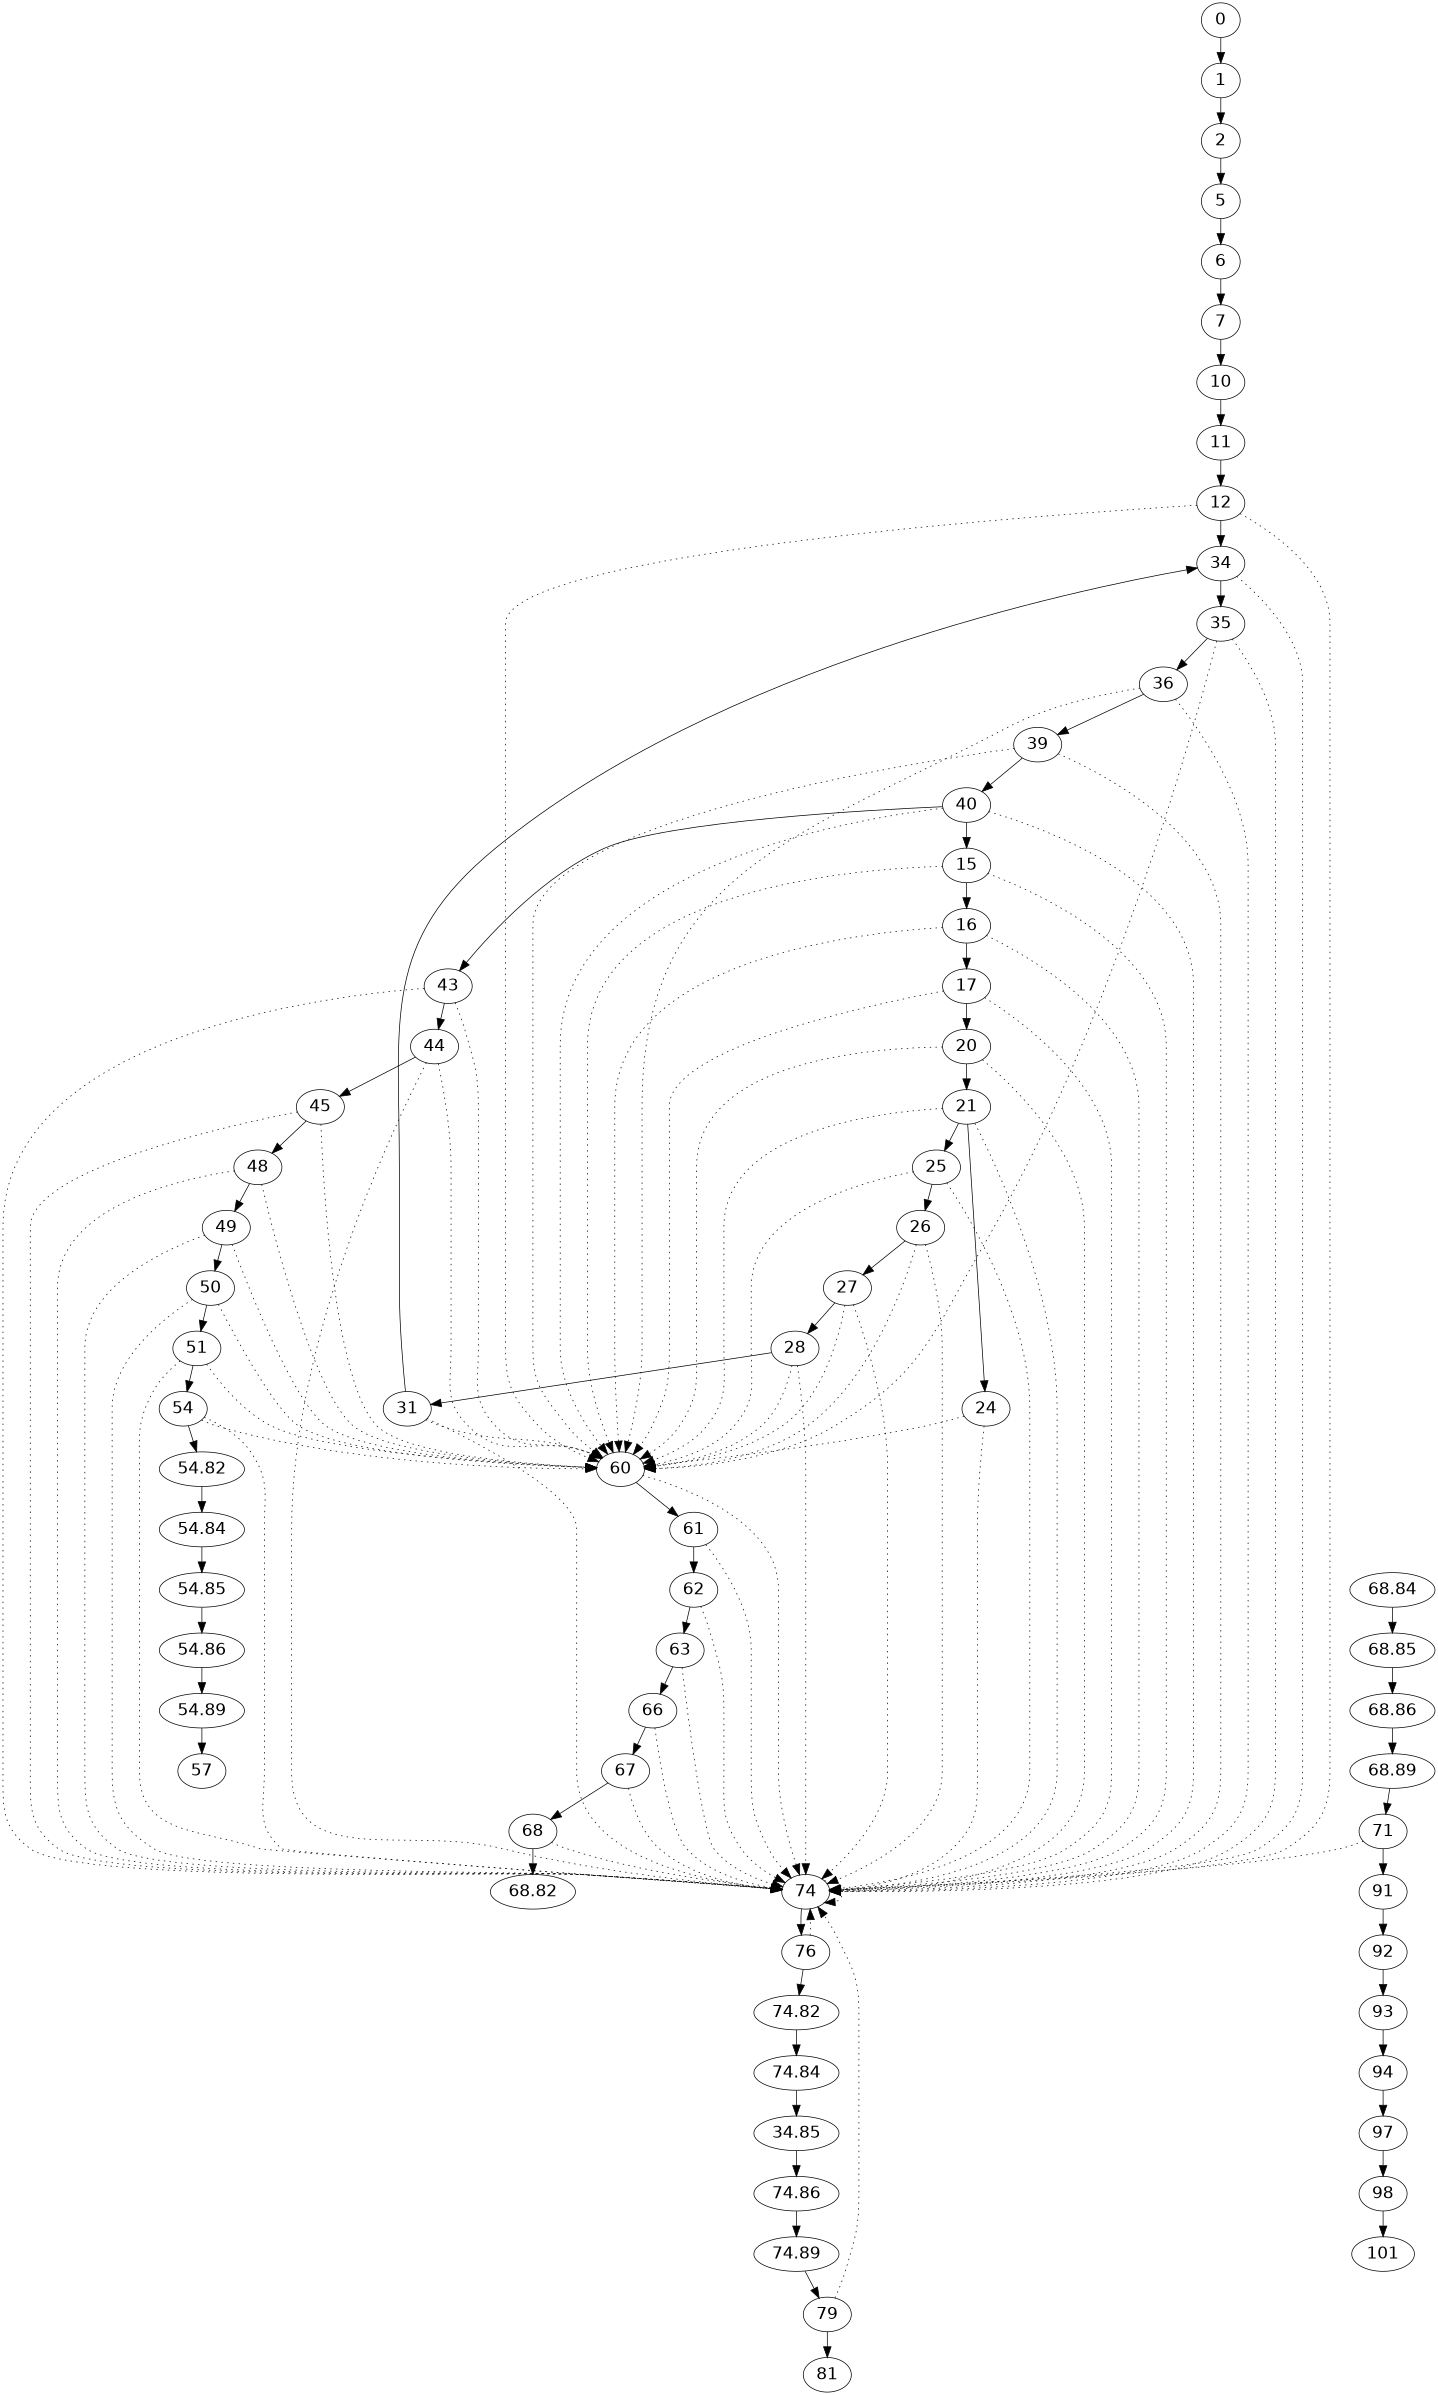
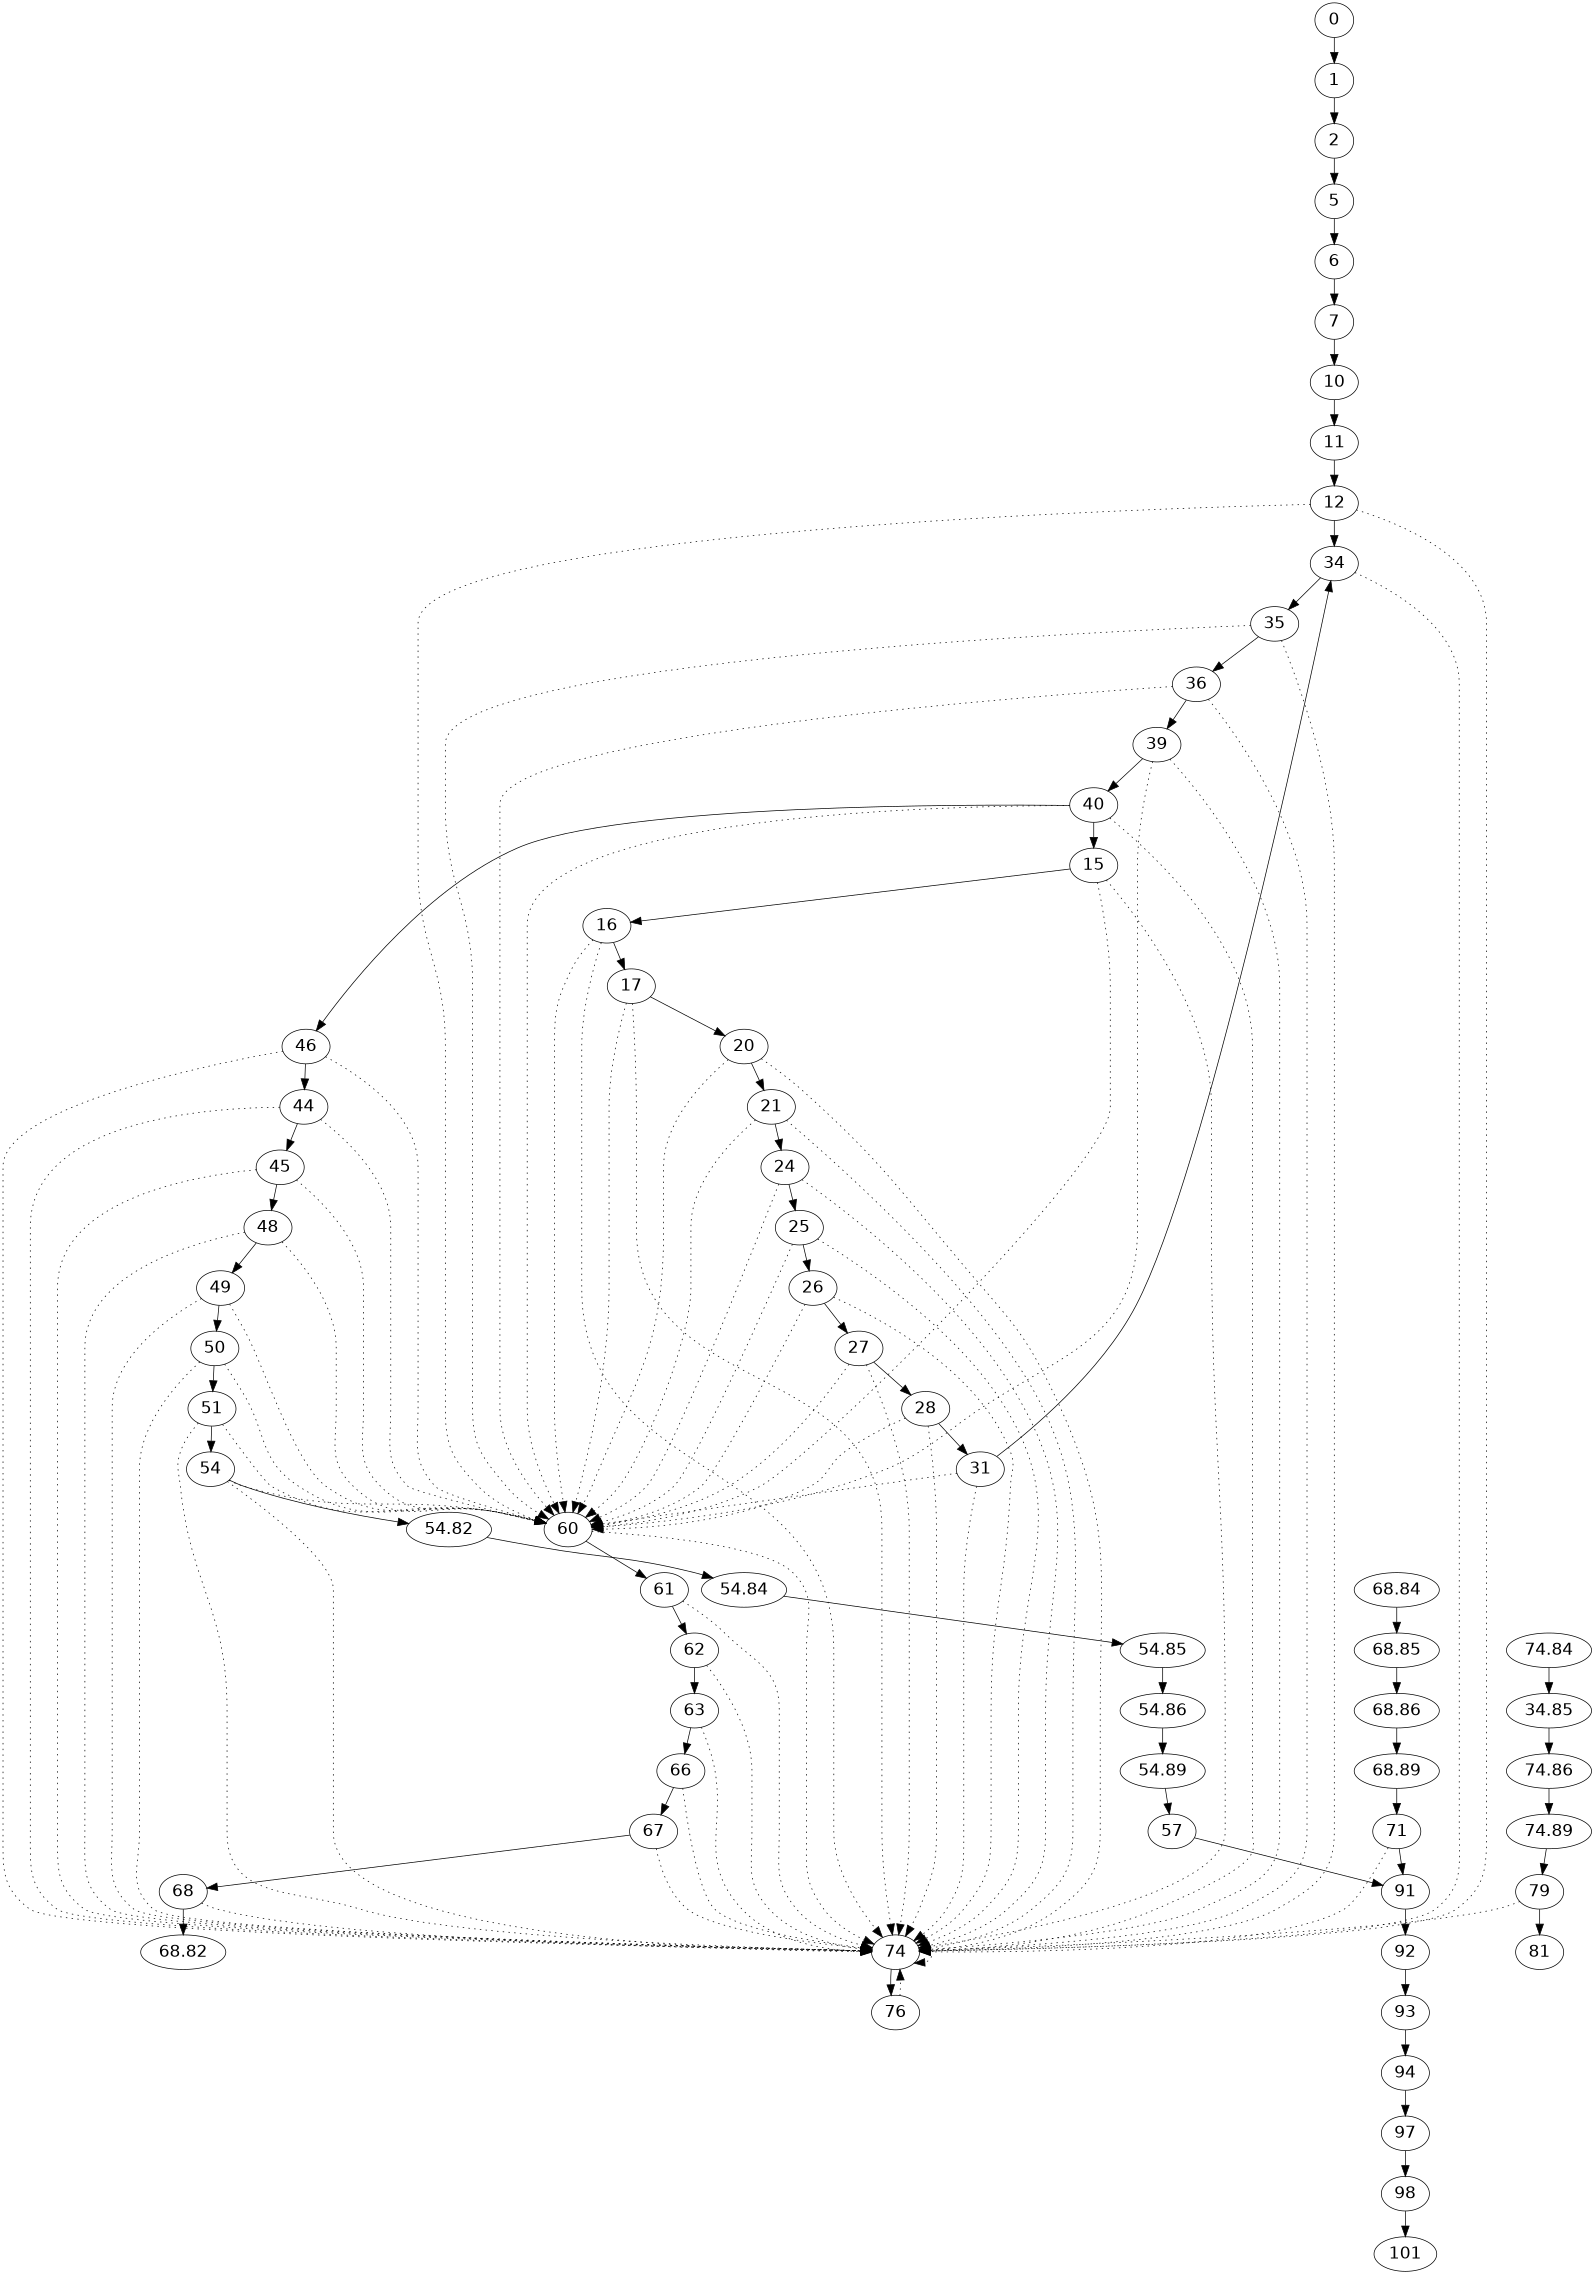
node "43": label "43" -> "46"
edge "21" -> "25": now "24" -> "25"
edge "57" -> "91": added
node "74.82": removed
